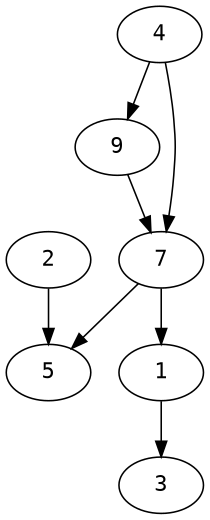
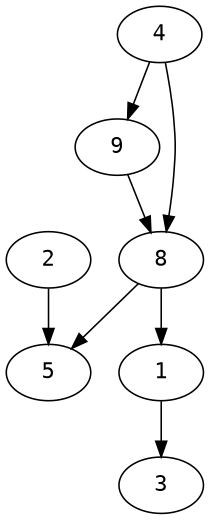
node "7": label "7" -> "8"
